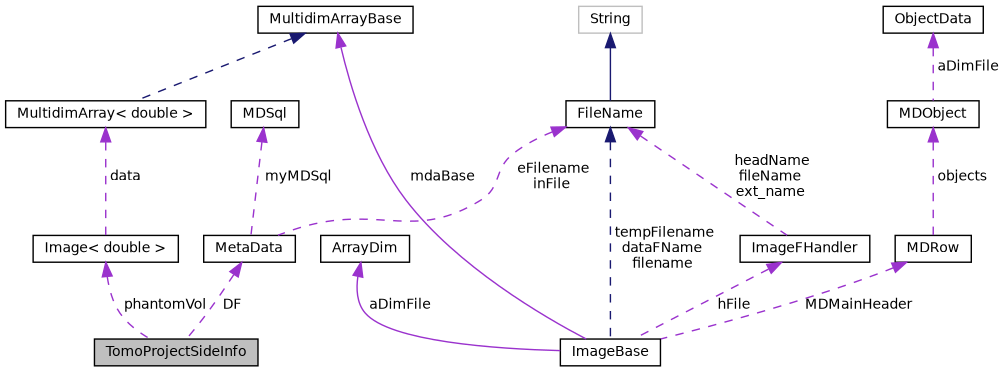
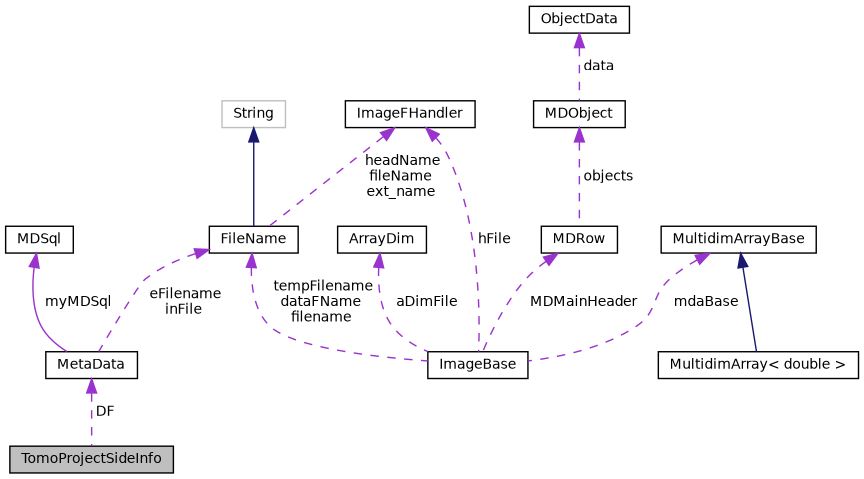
edge "MDObject" -> "ObjectData": label " aDimFile" -> " data"
edge "MultidimArray< double >" -> "MultidimArrayBase": style dashed -> solid
edge "ImageFHandler" -> "FileName": reversed
edge "MetaData" -> "MDSql": style dashed -> solid
edge "ImageBase" -> "MultidimArrayBase": style solid -> dashed
edge "ImageBase" -> "FileName": color midnightblue -> darkorchid3
node "Image< double >": removed
edge "ImageBase" -> "ArrayDim": style solid -> dashed
